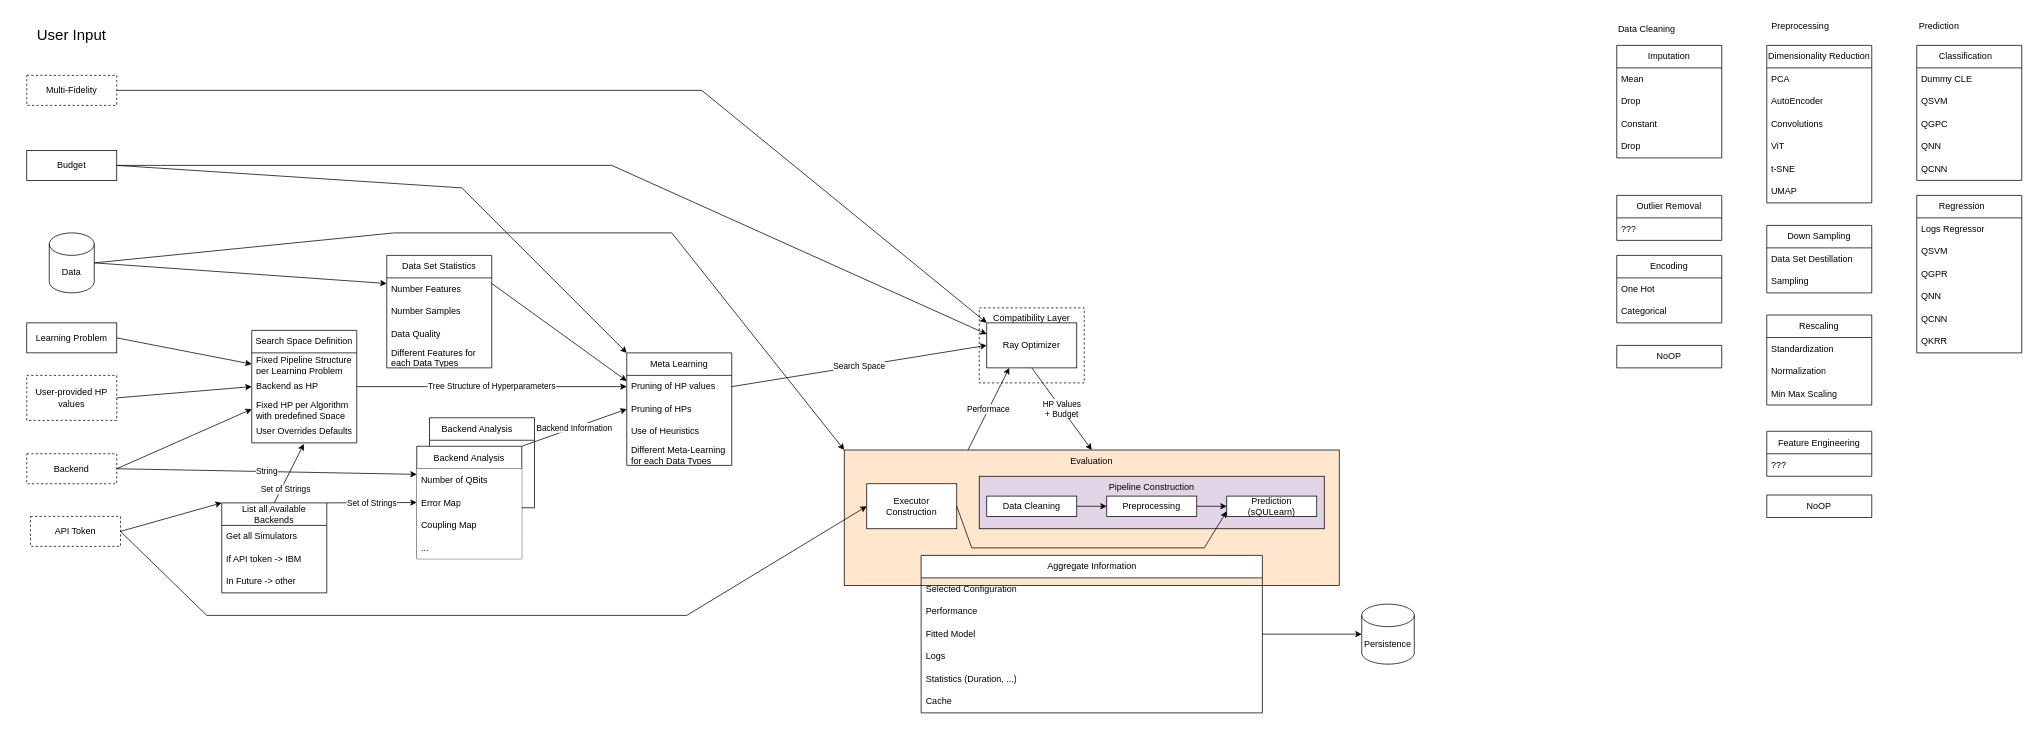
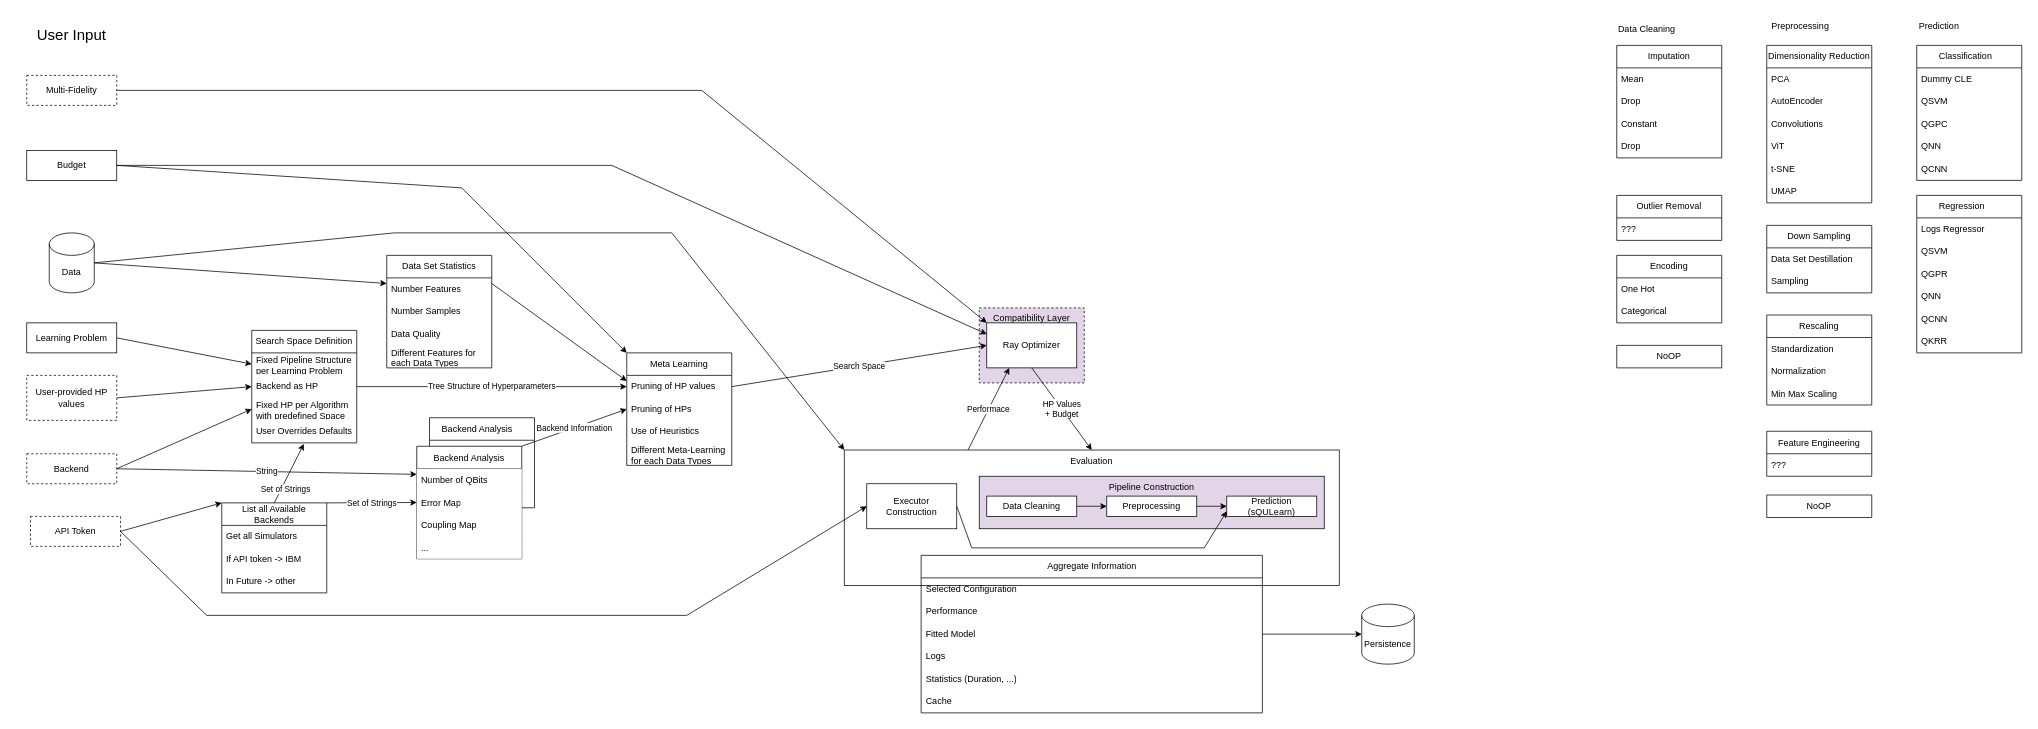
node "Compatibility Layer": fillcolor #ffffff -> #e1d5e7
node "Evaluation": fillcolor #ffe6cc -> #ffffff
